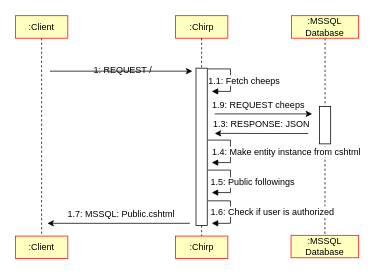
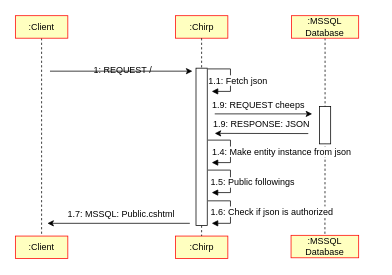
node "1.1: Fetch cheeps": label "1.1: Fetch cheeps" -> "1.1: Fetch json"
node "1.3: RESPONSE: JSON": label "1.3: RESPONSE: JSON" -> "1.9: RESPONSE: JSON"
node "1.4: Make entity instance from cshtml": label "1.4: Make entity instance from cshtml" -> "1.4: Make entity instance from json"
node "1.6: Check if user is authorized": label "1.6: Check if user is authorized" -> "1.6: Check if json is authorized"
